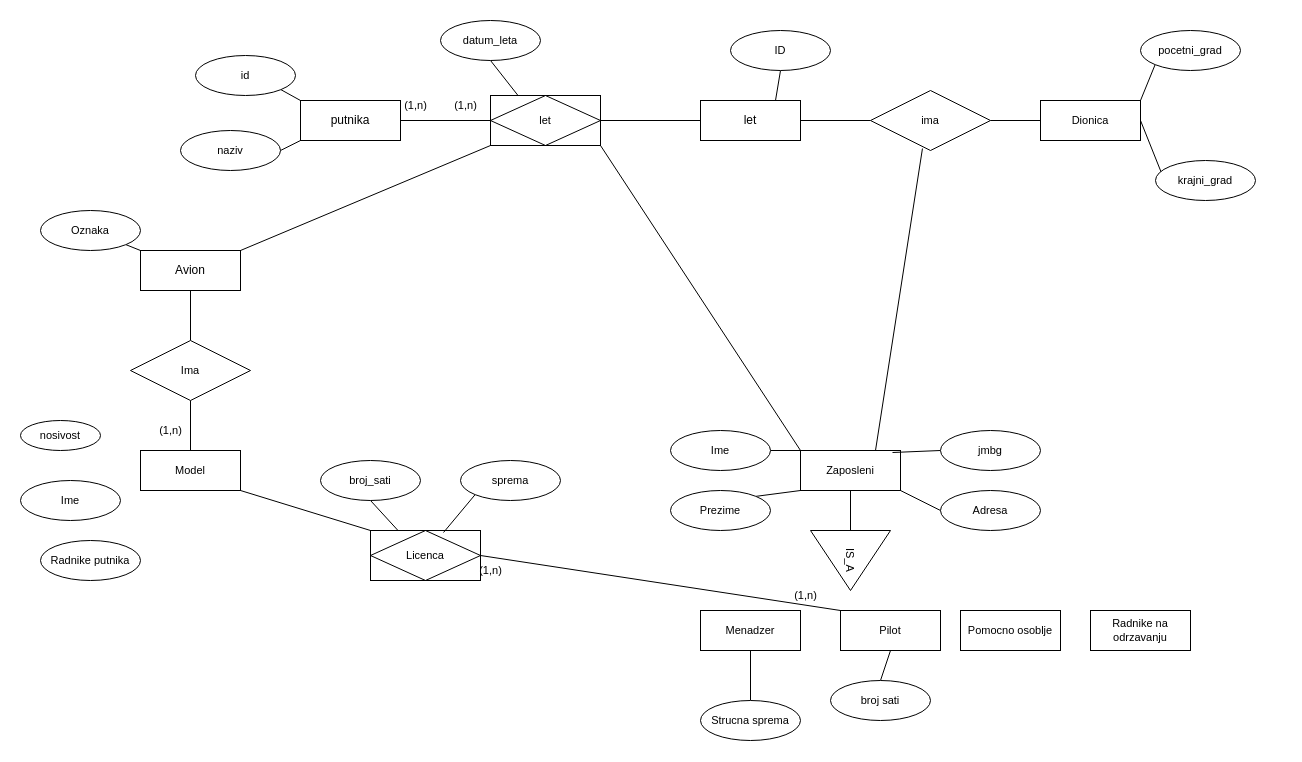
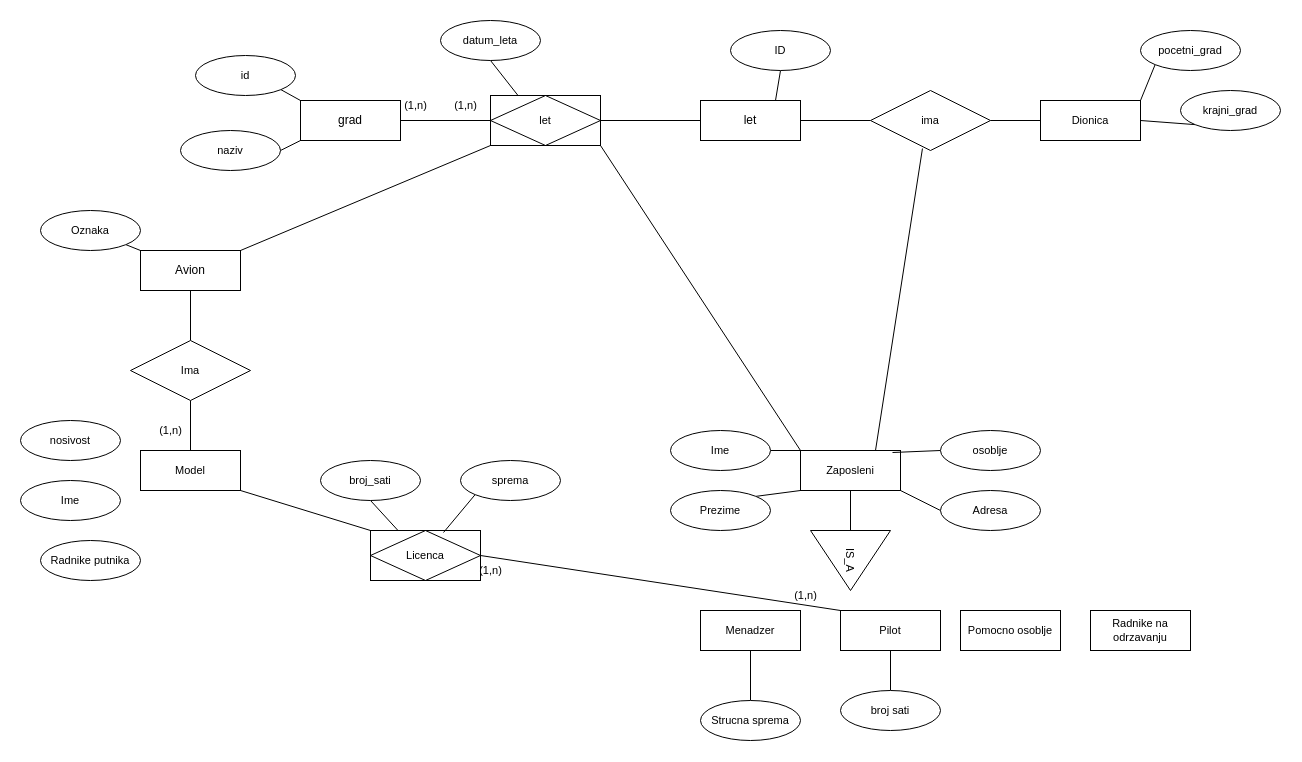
node "putnika": label "putnika" -> "grad"
node "krajni_grad": moved (1206, 181) -> (1231, 111)
node "nosivost": size 80x30 -> 100x40
node "jmbg": label "jmbg" -> "osoblje"
node "broj sati": moved (881, 701) -> (891, 711)
